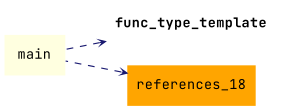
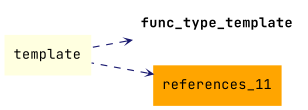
node "main": label "main" -> "template"
node "references_18": label "references_18" -> "references_11"
